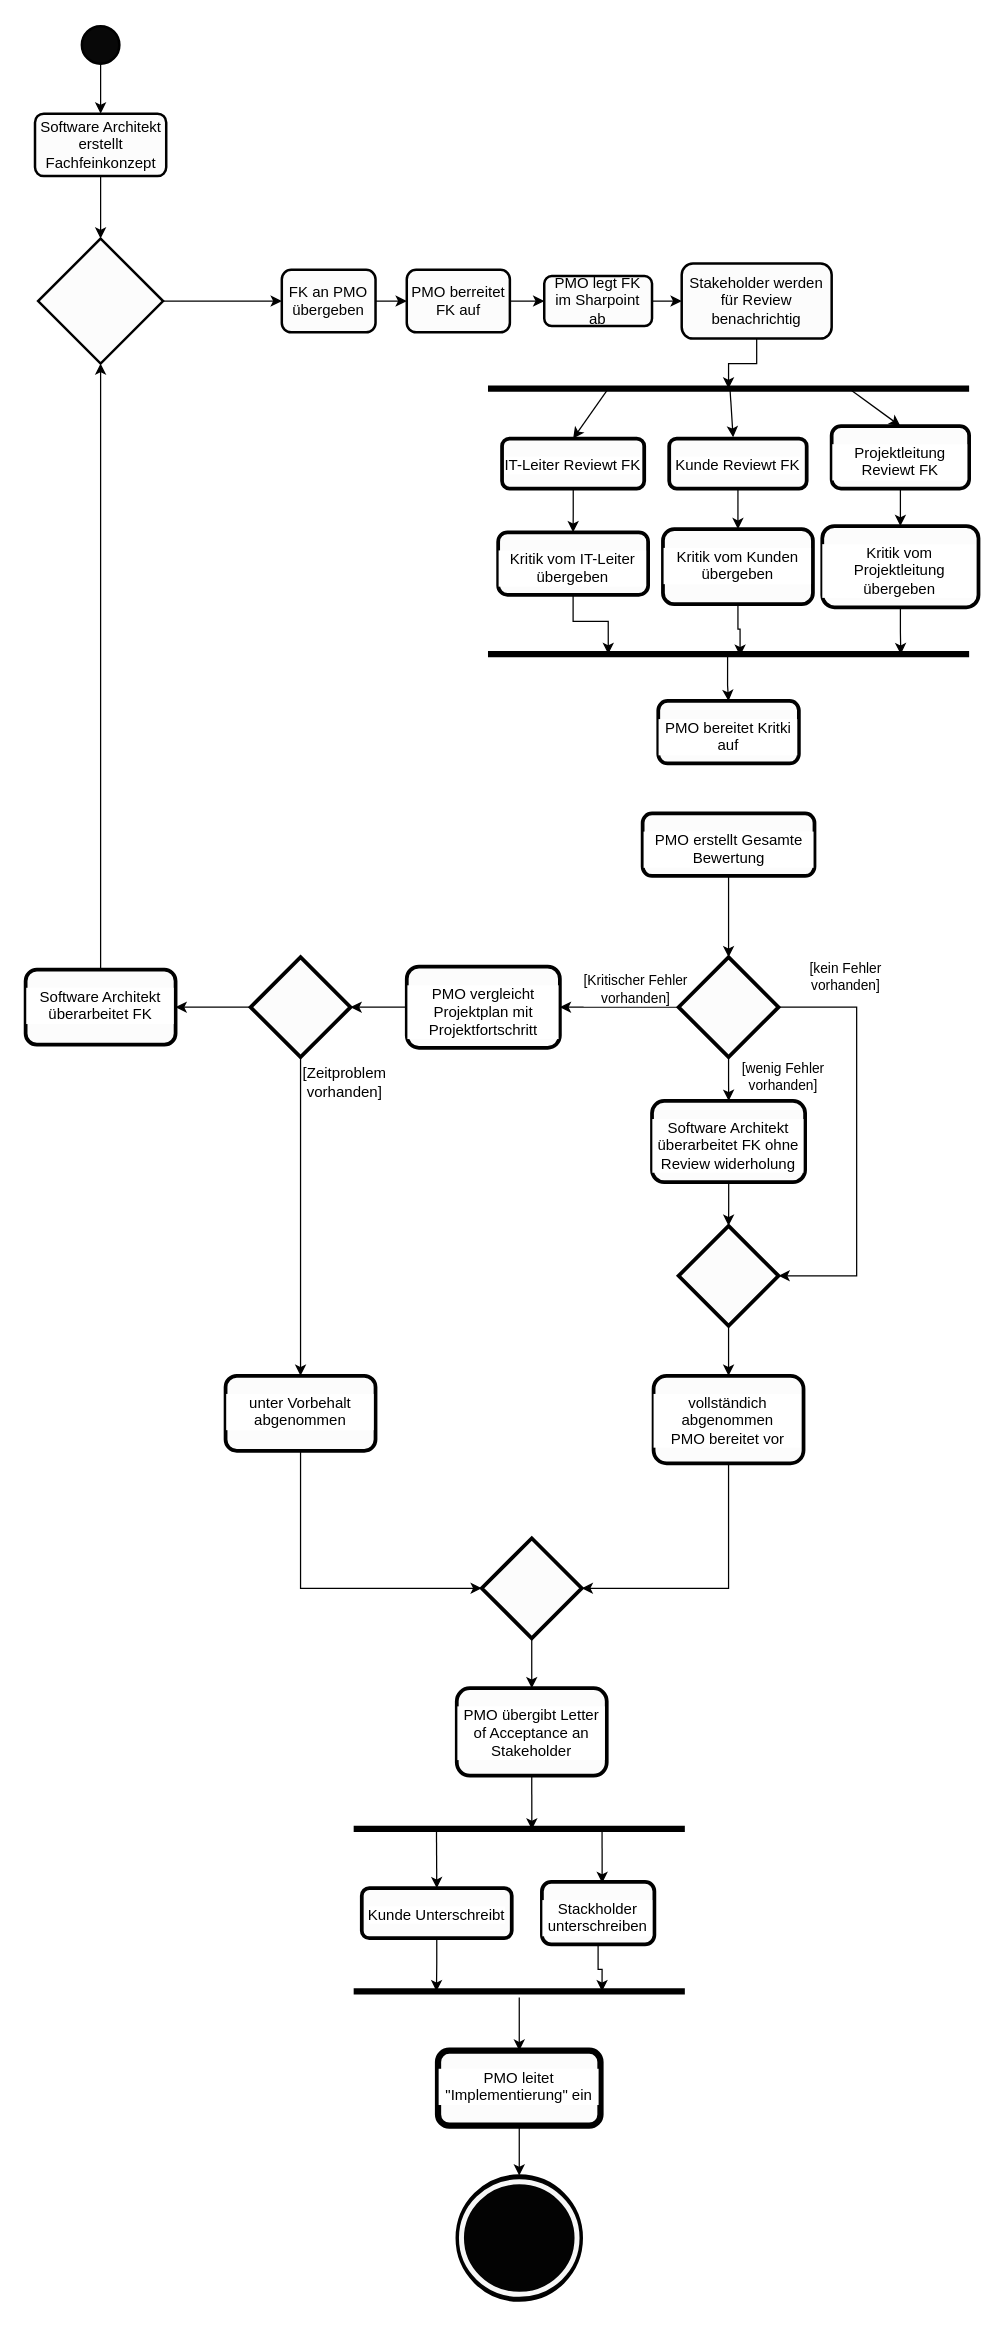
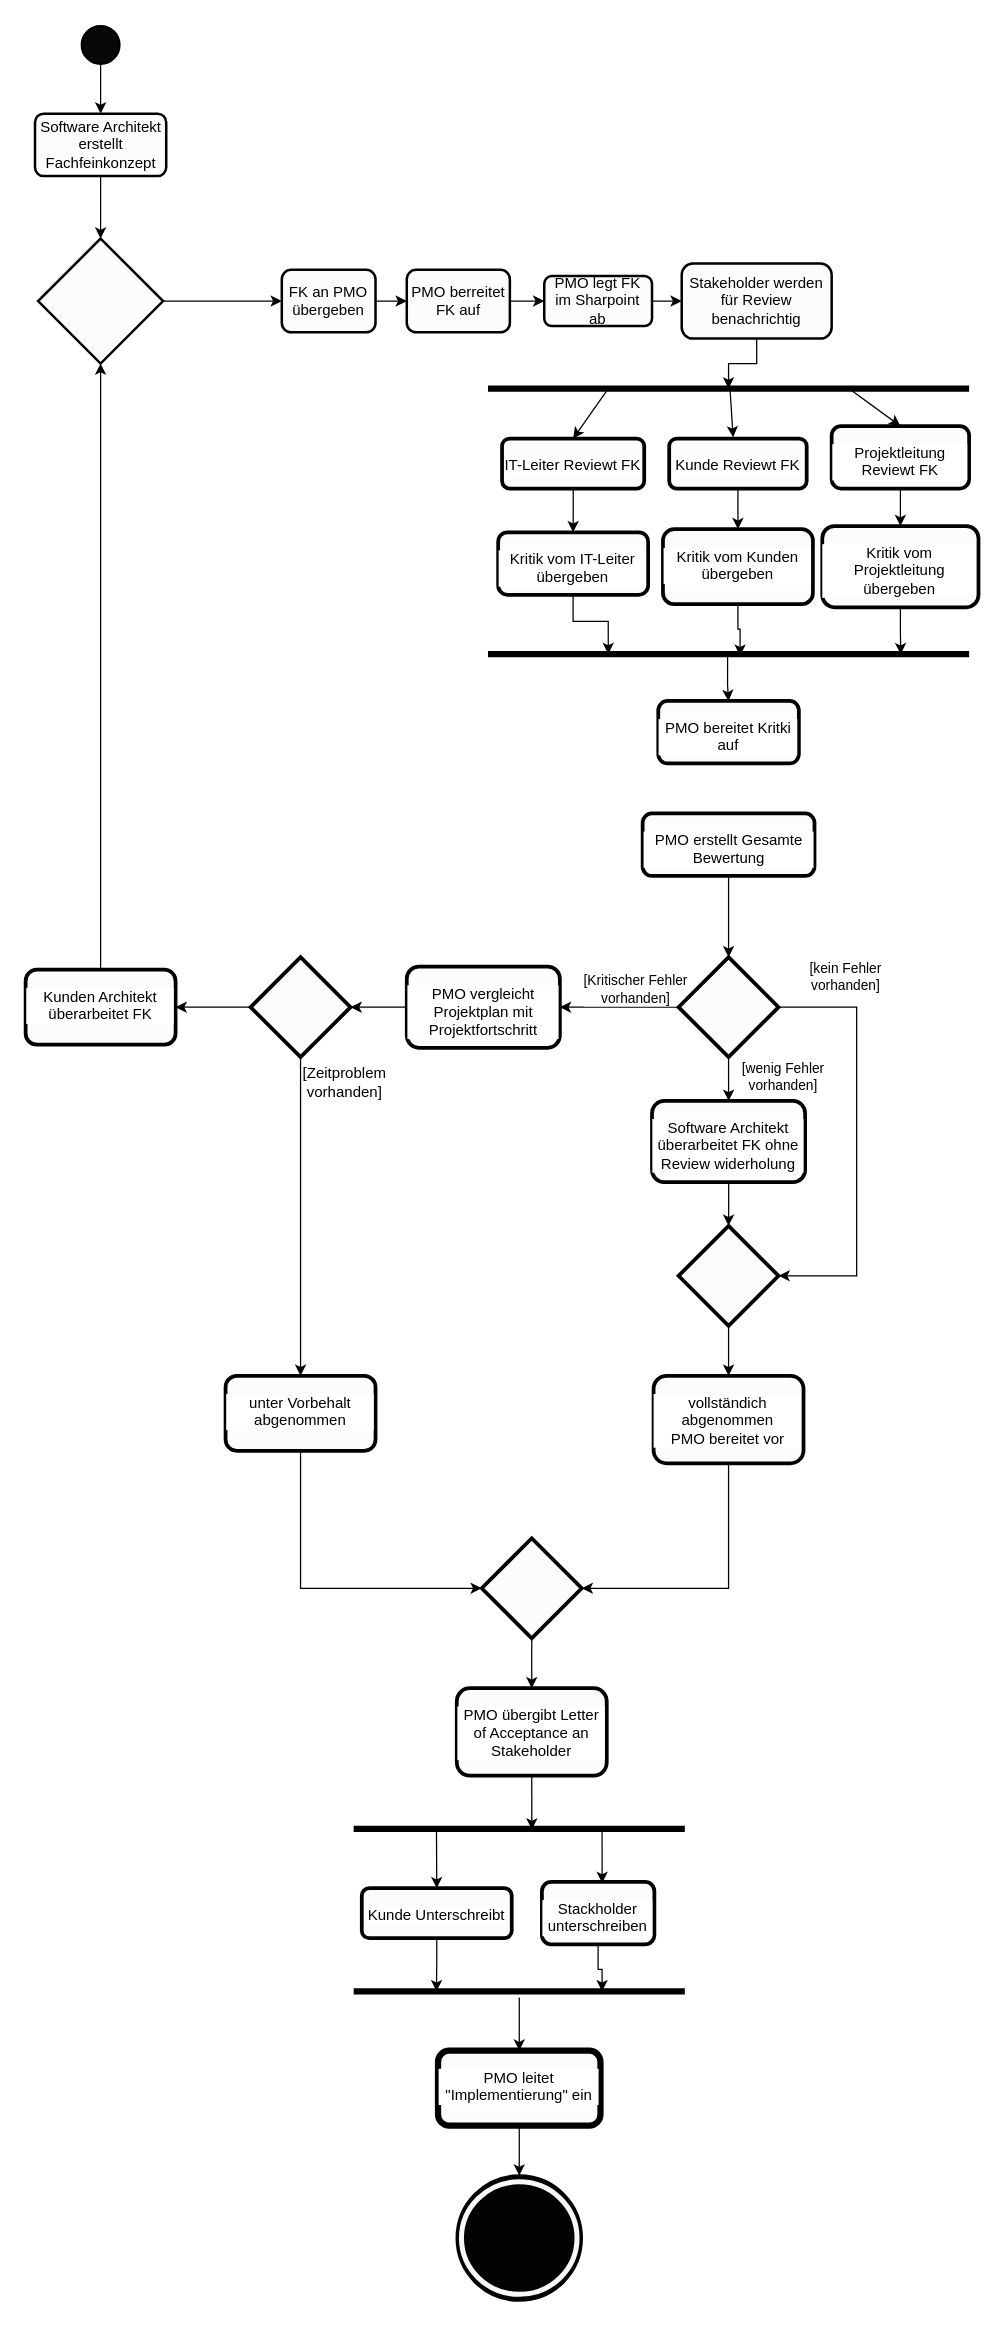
node "Software Architekt überarbeitet FK": label "Software Architekt überarbeitet FK" -> "Kunden Architekt überarbeitet FK"
